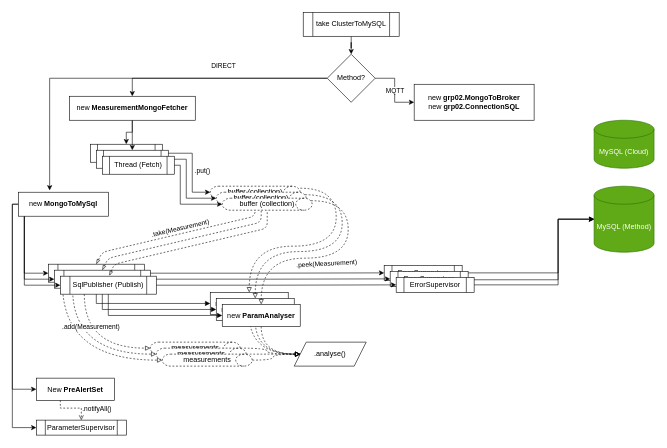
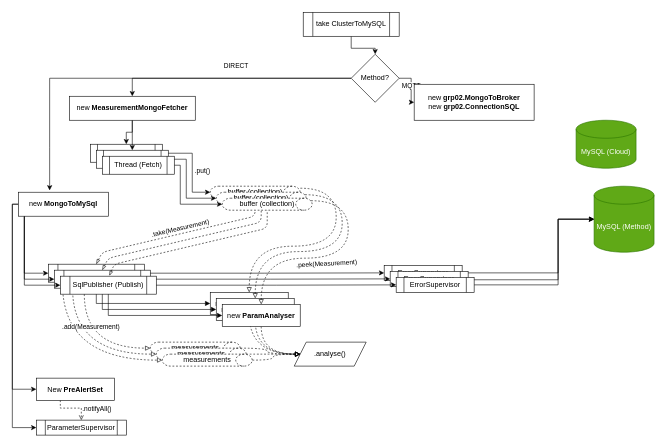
node "Method?": moved (351, 78) -> (375, 78)
node "MySQL (Cloud)": moved (624, 144) -> (606, 144)
